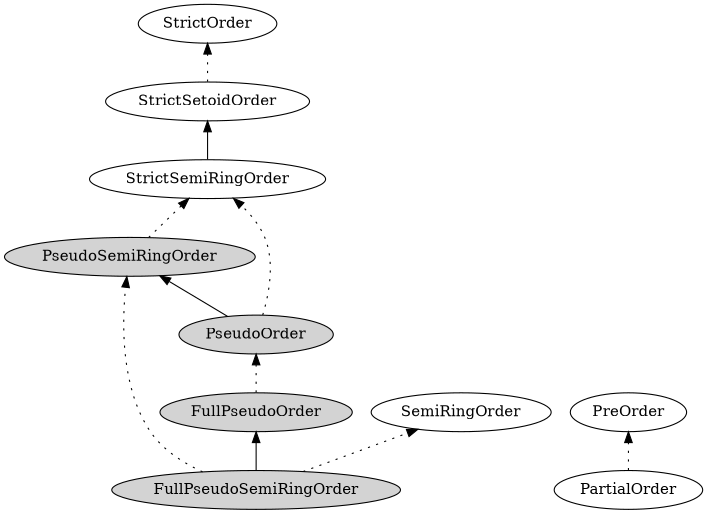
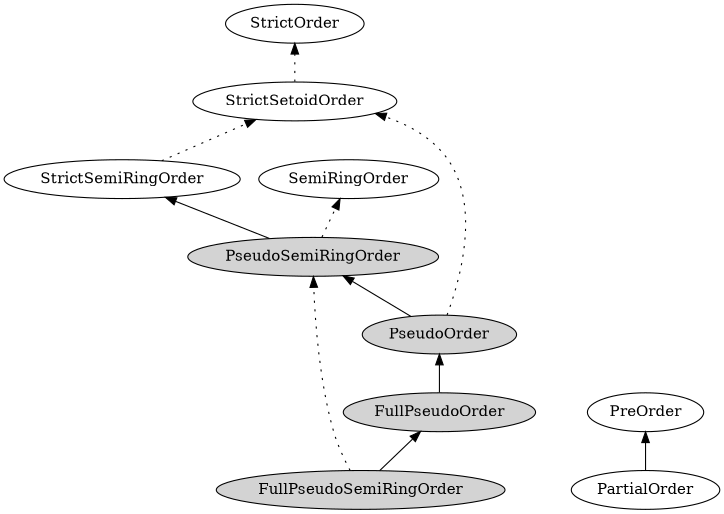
edge "StrictSemiRingOrder" -> "StrictSetoidOrder": style solid -> dotted
edge "PseudoSemiRingOrder" -> "StrictSemiRingOrder": style dotted -> solid
edge "PseudoOrder" -> "StrictSemiRingOrder": now "PseudoOrder" -> "StrictSetoidOrder"
edge "FullPseudoOrder" -> "PseudoOrder": style dotted -> solid
edge "FullPseudoSemiRingOrder" -> "SemiRingOrder": now "PseudoSemiRingOrder" -> "SemiRingOrder"
edge "PartialOrder" -> "PreOrder": style dotted -> solid
